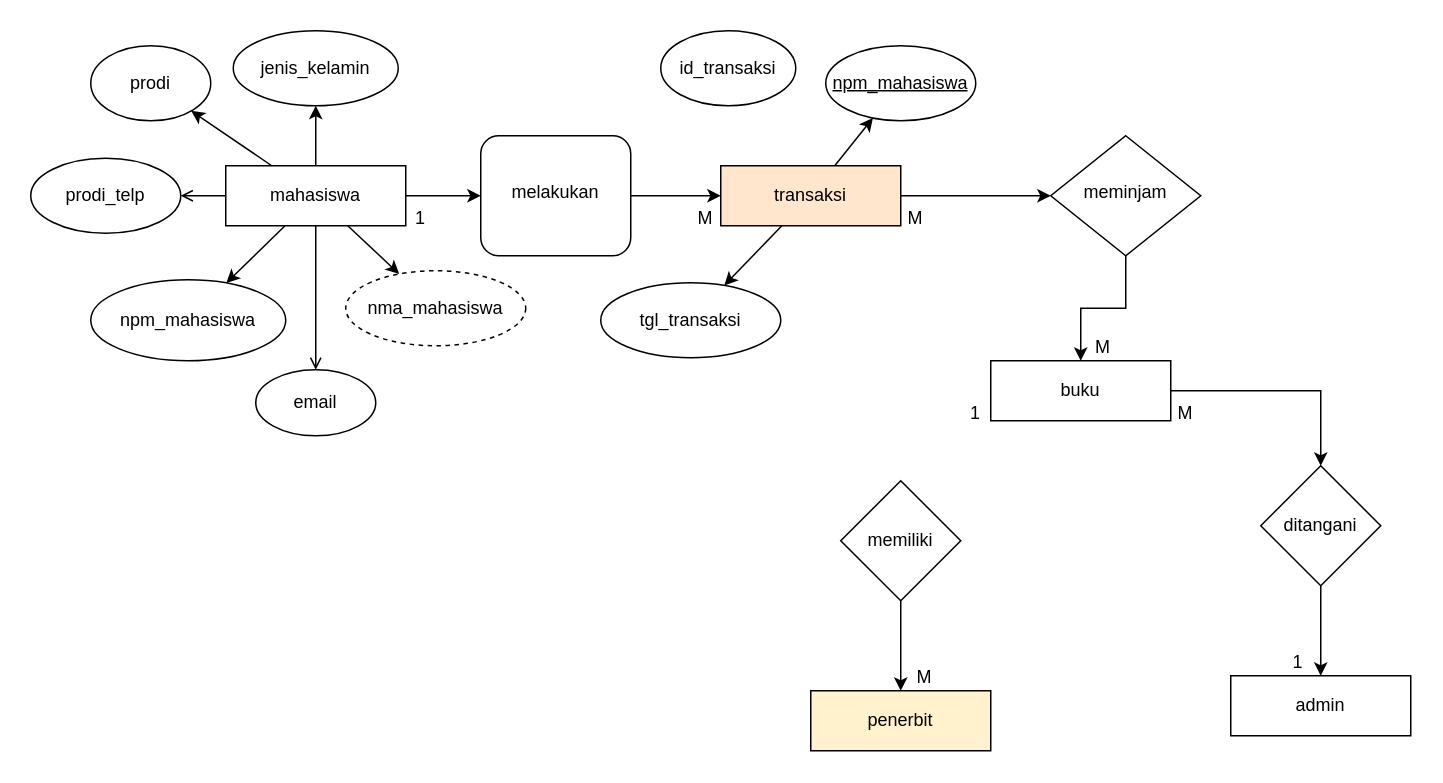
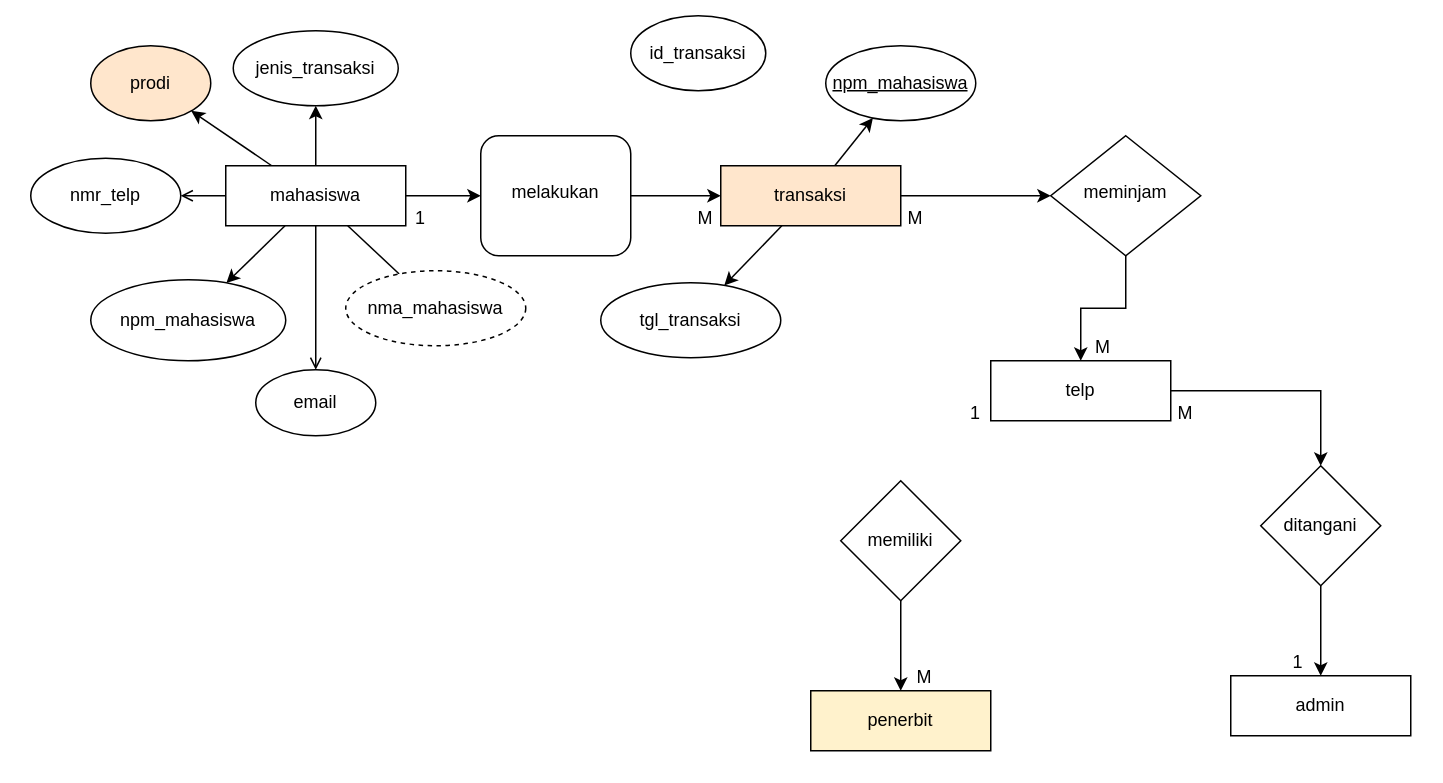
node "jenis_kelamin": label "jenis_kelamin" -> "jenis_transaksi"
node "id_transaksi": moved (728, 68) -> (698, 53)
node "prodi": fillcolor #ffffff -> #ffe6cc
node "prodi_telp": label "prodi_telp" -> "nmr_telp"
edge "mahasiswa" -> "nma_mahasiswa": arrowhead classic -> none
node "buku": label "buku" -> "telp"
